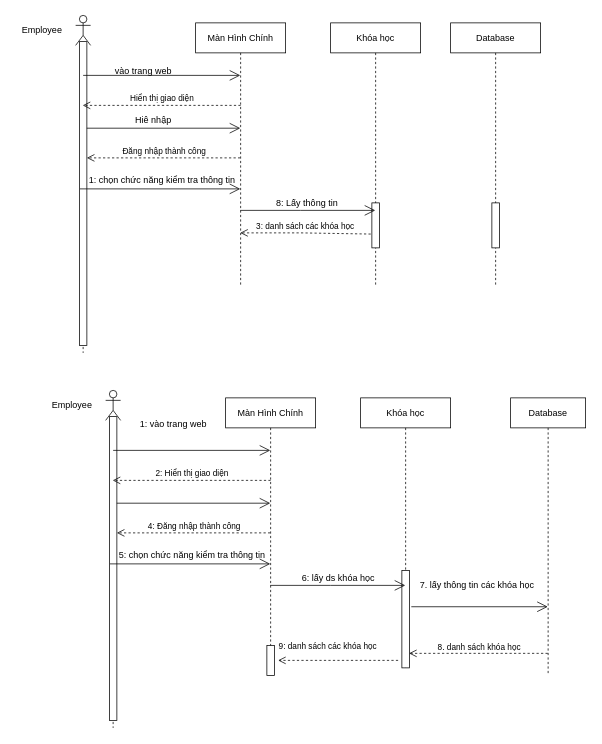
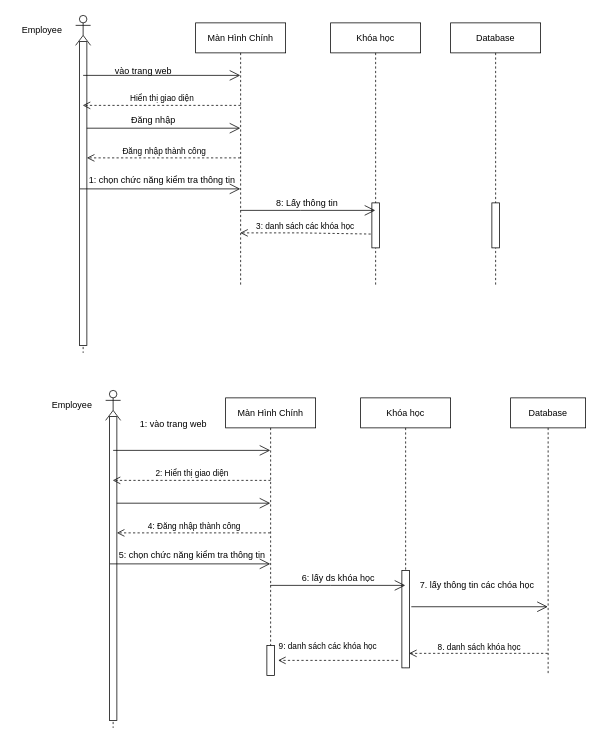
node "Hiê nhập": label "Hiê nhập" -> "Đăng nhập"
node "7. lấy thông tin các khóa học": label "7. lấy thông tin các khóa học" -> "7. lấy thông tin các chóa học"
